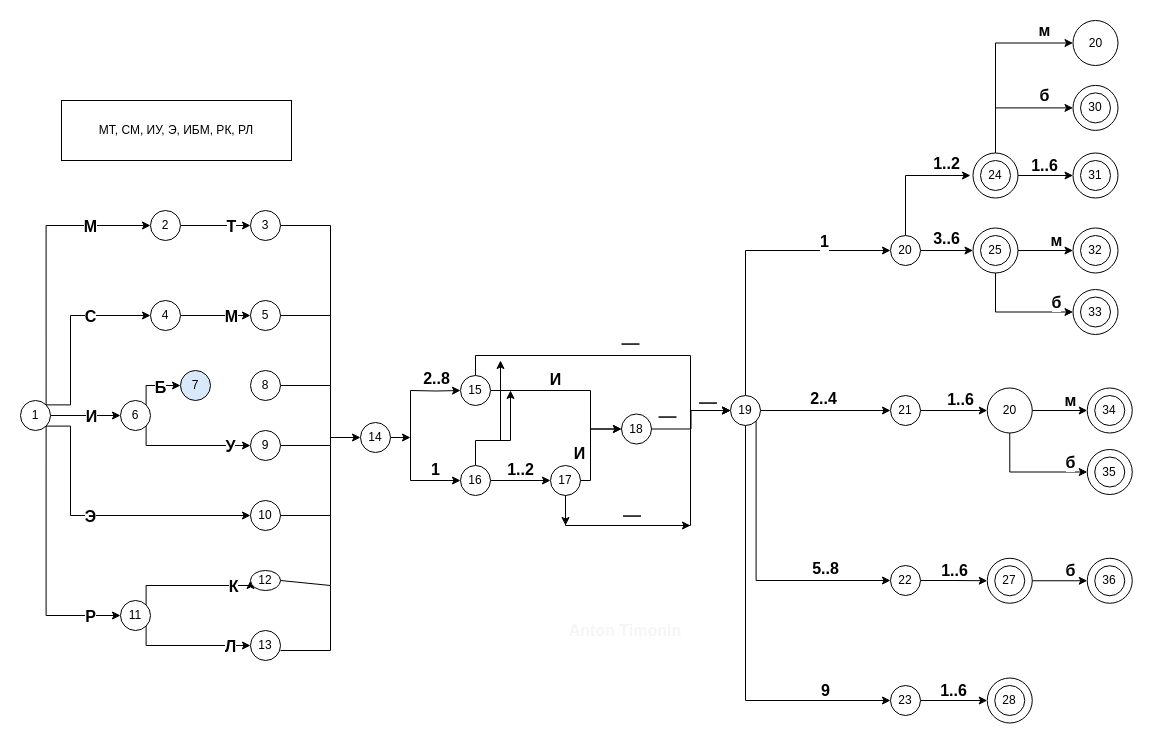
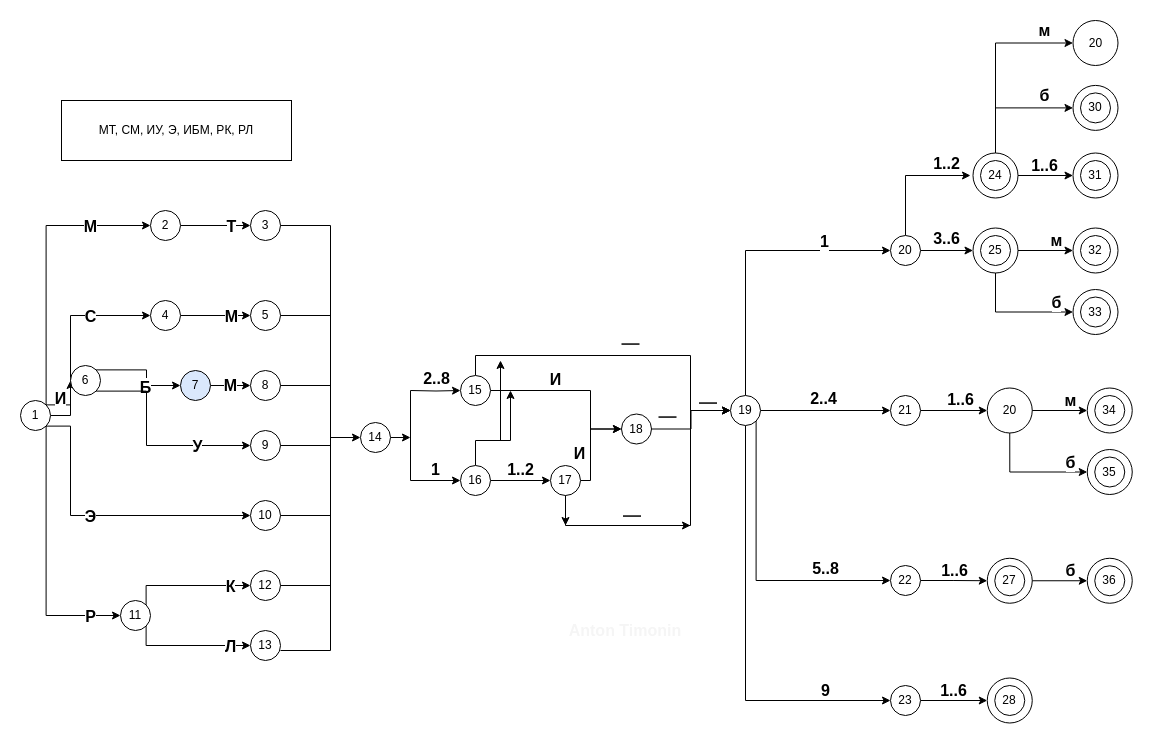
edge "7" -> "8": added, label "М"
node "6": moved (136, 416) -> (86, 381)
node "12": size 30x20 -> 30x30
